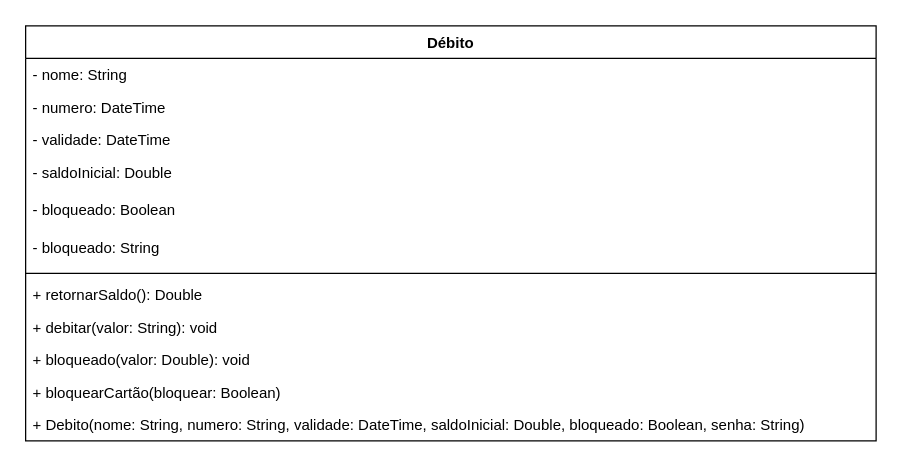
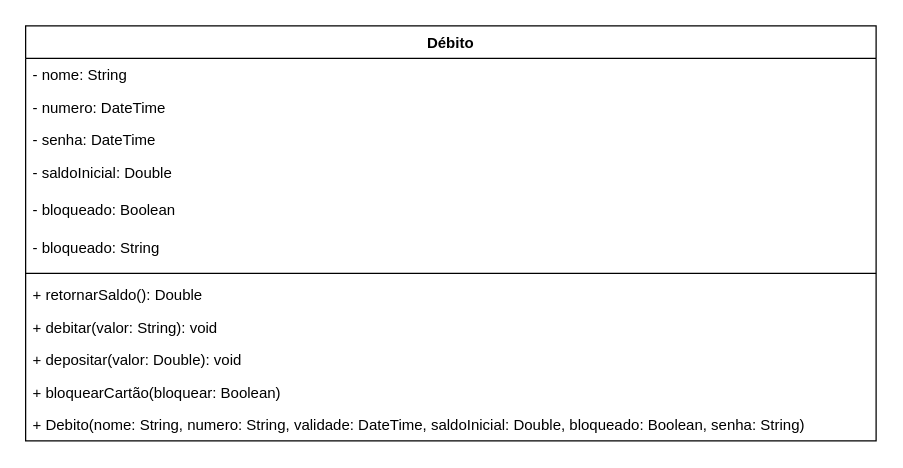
node "- validade: DateTime": label "- validade: DateTime" -> "- senha: DateTime"
node "+ bloqueado(valor: Double): void": label "+ bloqueado(valor: Double): void" -> "+ depositar(valor: Double): void"
